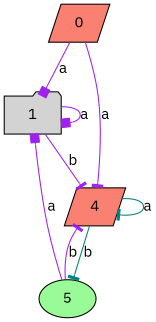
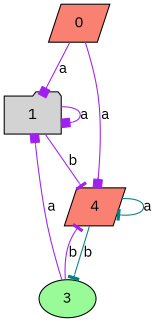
edge "0" -> "4": arrowhead tee -> box
node "5": label "5" -> "3"
